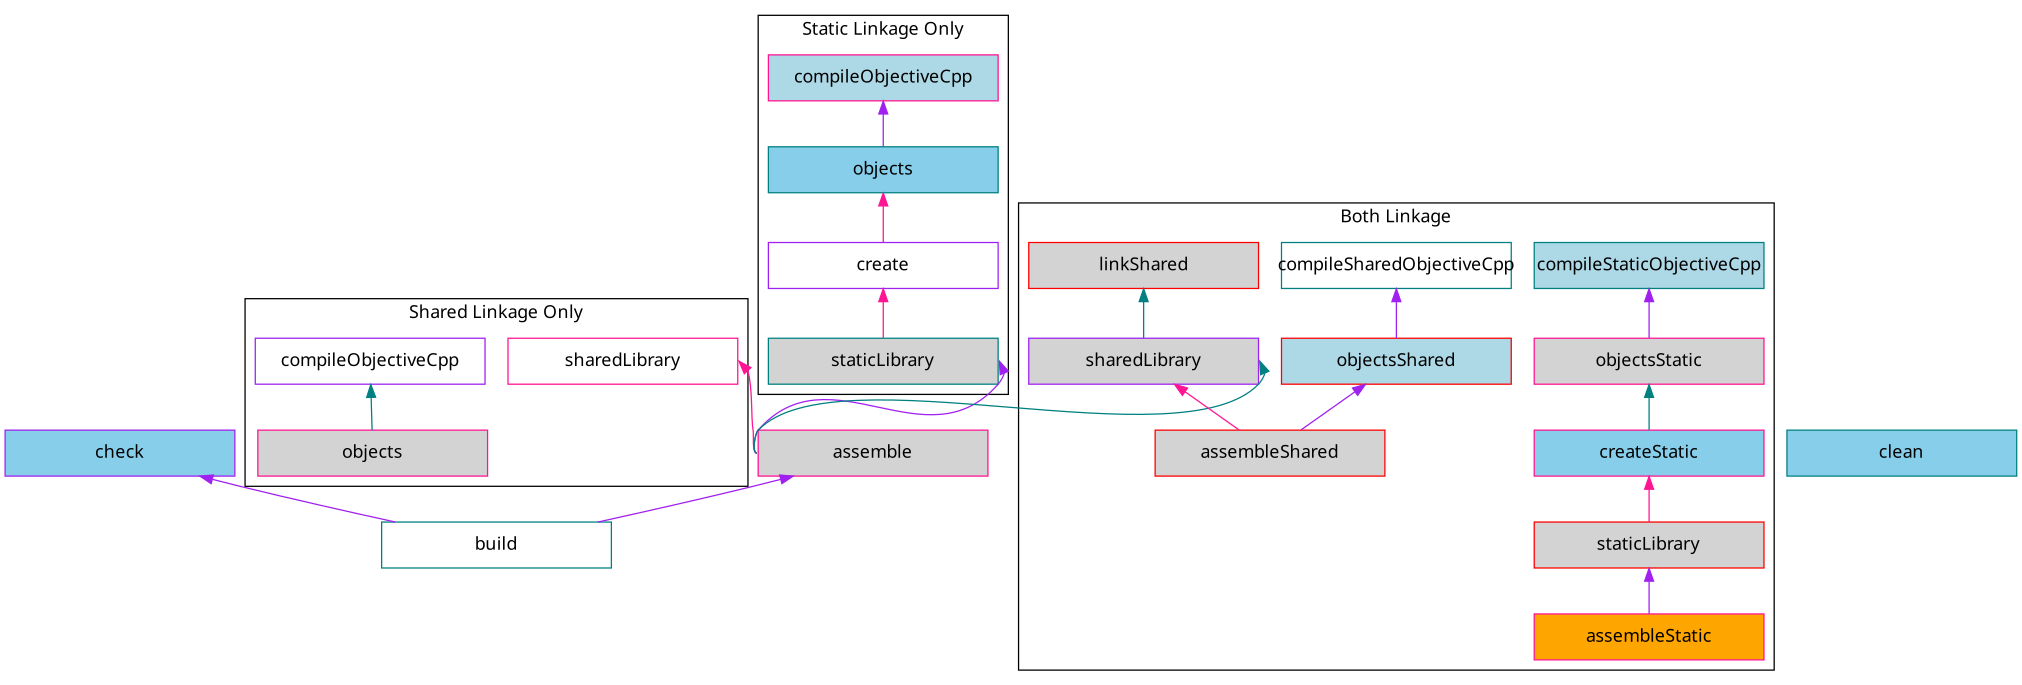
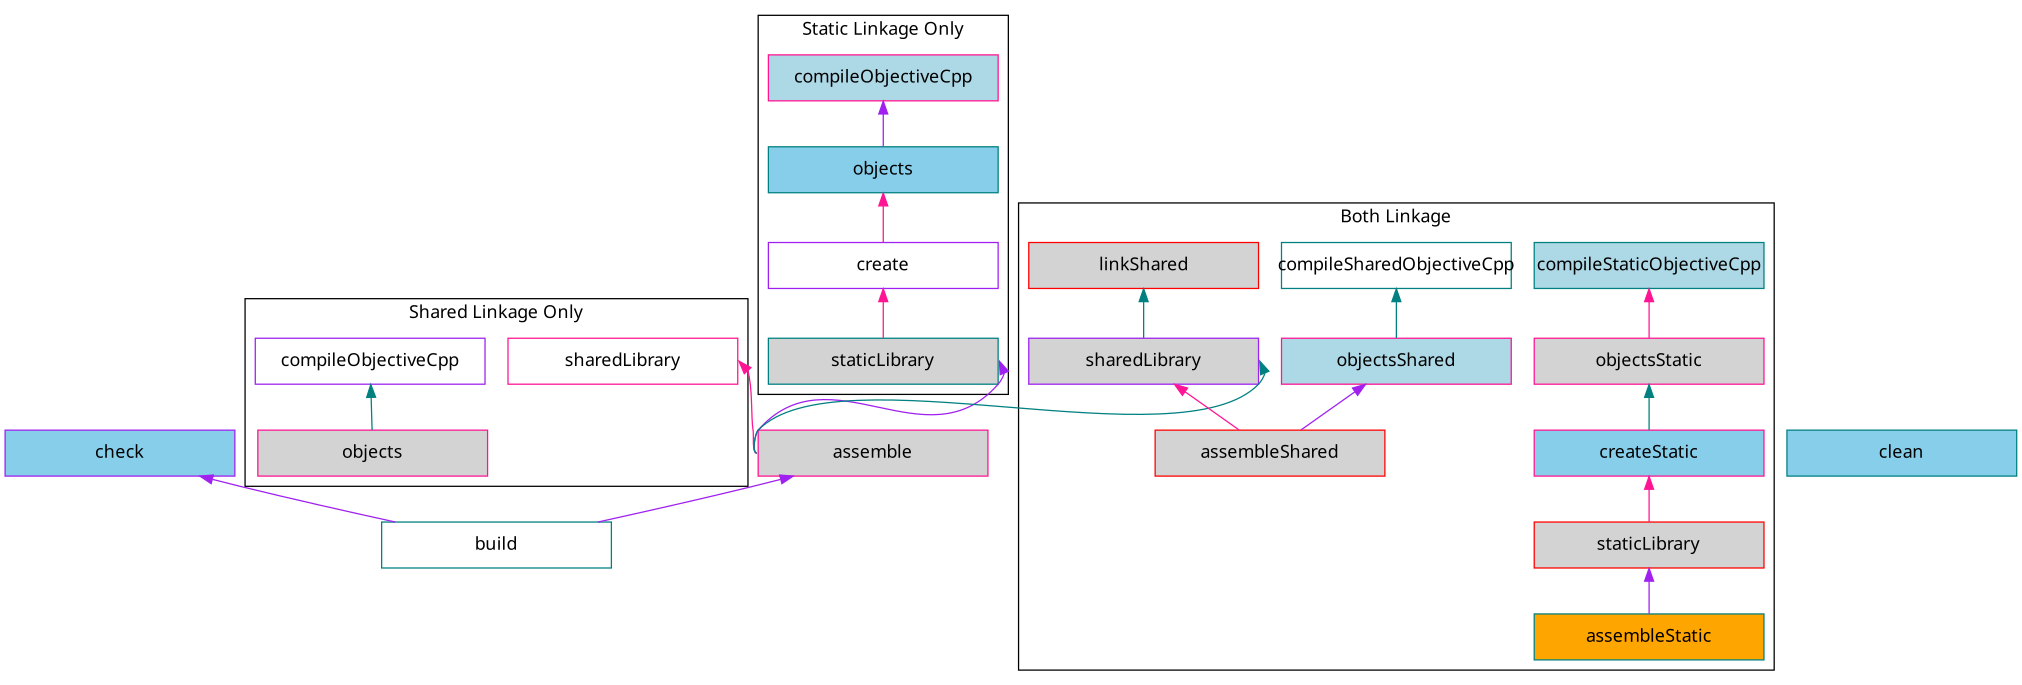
edge "objectsShared" -> "compileSharedObjectiveCpp": color purple -> teal
edge "objectsStatic" -> "compileStaticObjectiveCpp": color purple -> deeppink
node "objectsShared": color red -> deeppink
node "assembleStatic": color deeppink -> teal
